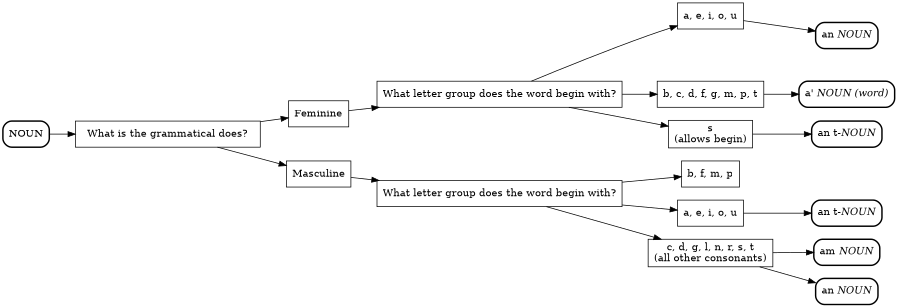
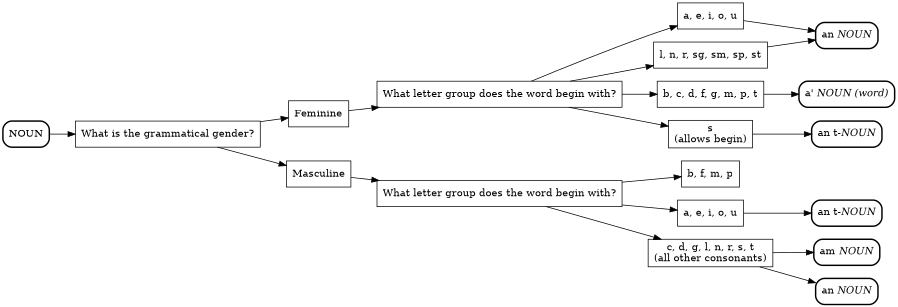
node "l, n, r, sg, sm, sp, st": added
node "What is the grammatical does?": label "What is the grammatical does?" -> "What is the grammatical gender?"
